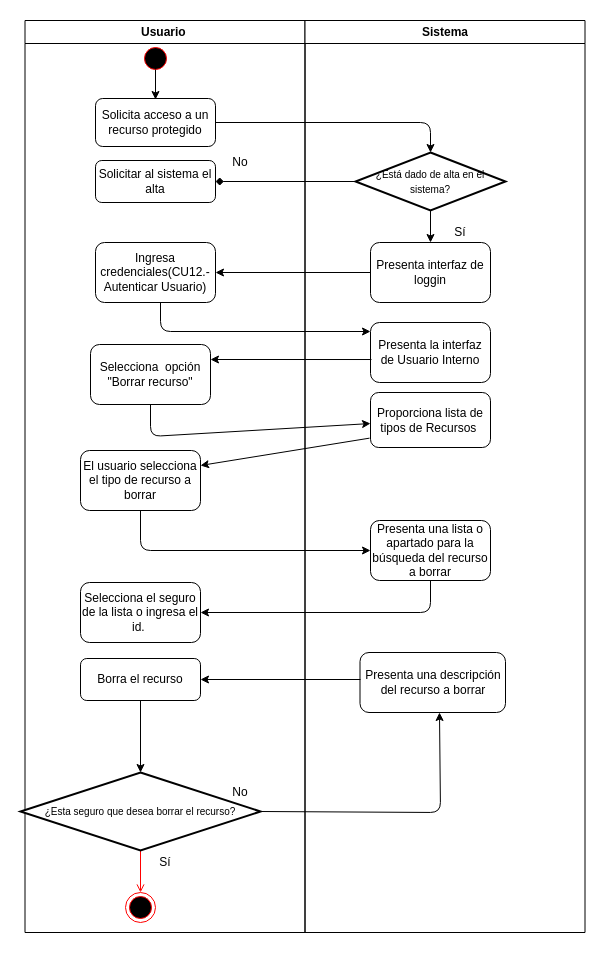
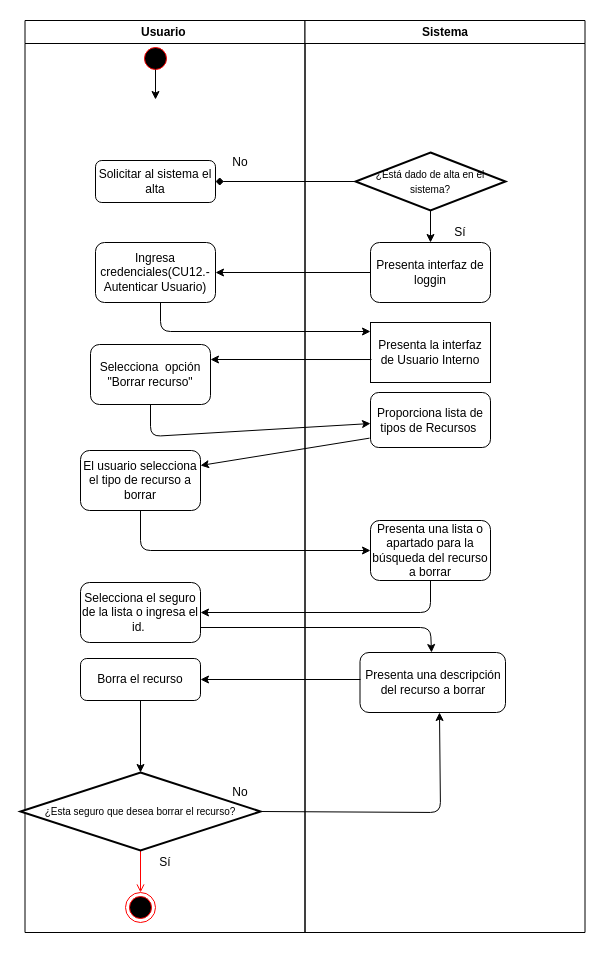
node "Solicita acceso a un recurso protegido": removed
edge "Solicita acceso a un recurso protegido" -> "¿Está dado de alta en el sistema?": removed
node "Presenta la interfaz de Usuario Interno": shape rounded rectangle -> rectangle
edge "Selecciona el seguro de la lista o ingresa el id." -> "Presenta una descripción del recurso a borrar": added
